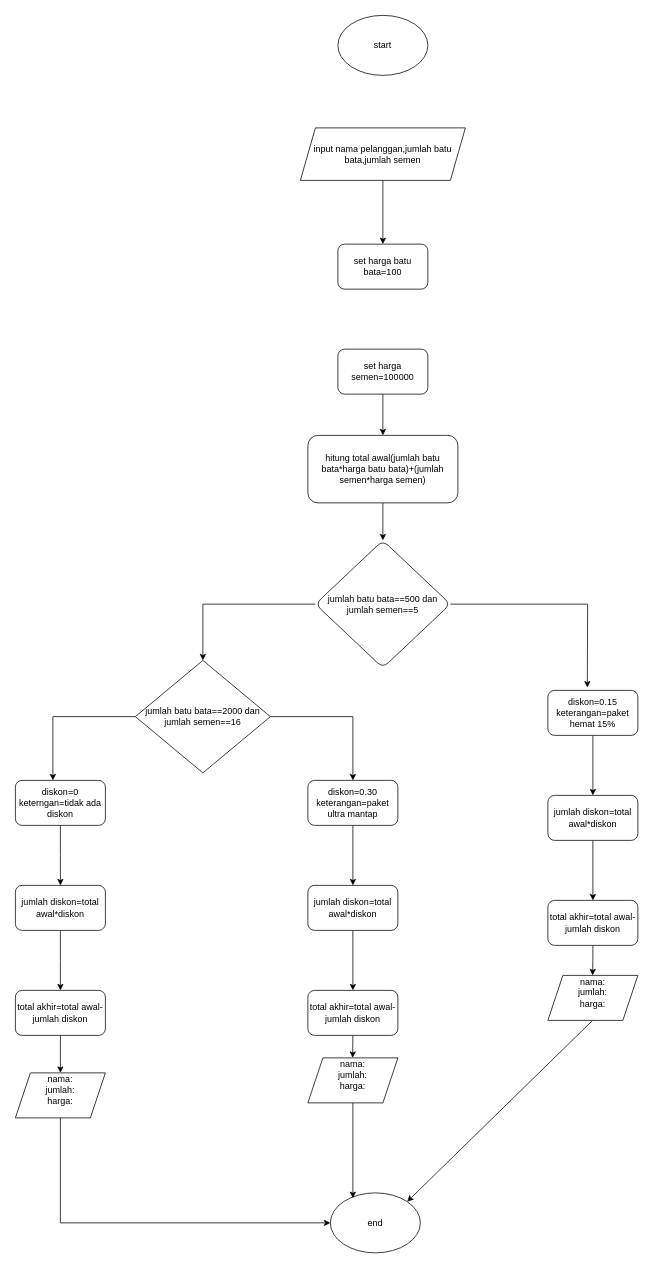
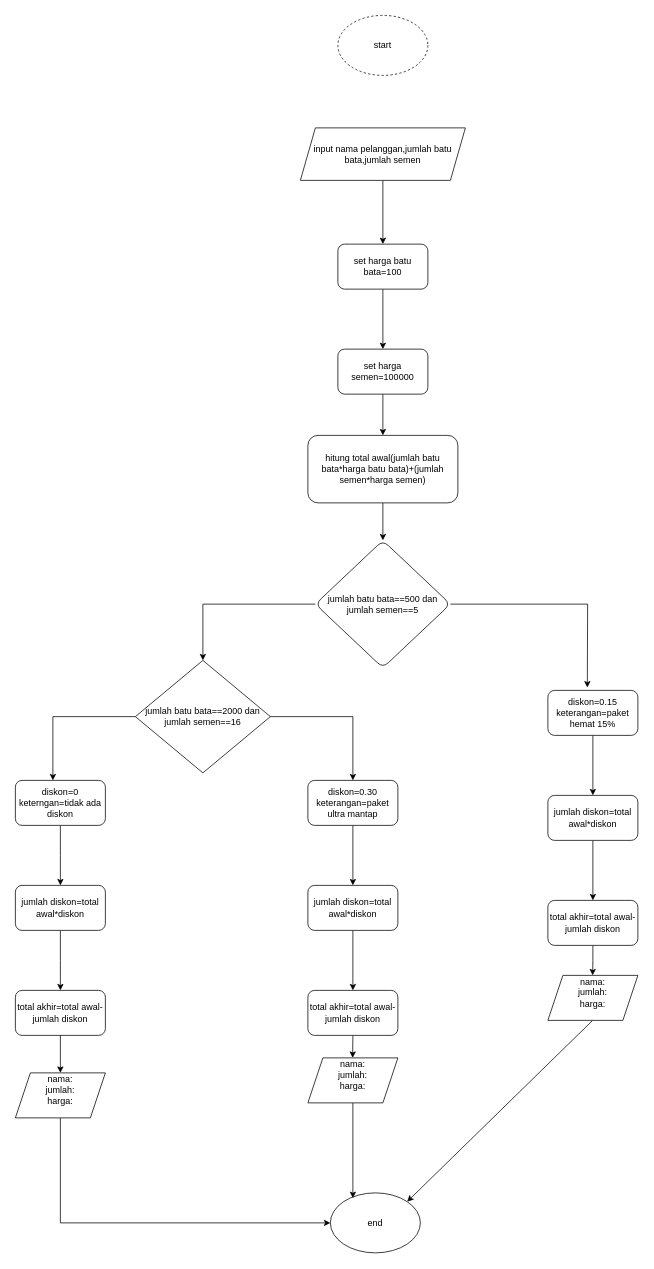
node "start": style solid -> dashed
edge "set harga batu bata=100" -> "set harga semen=100000": added
